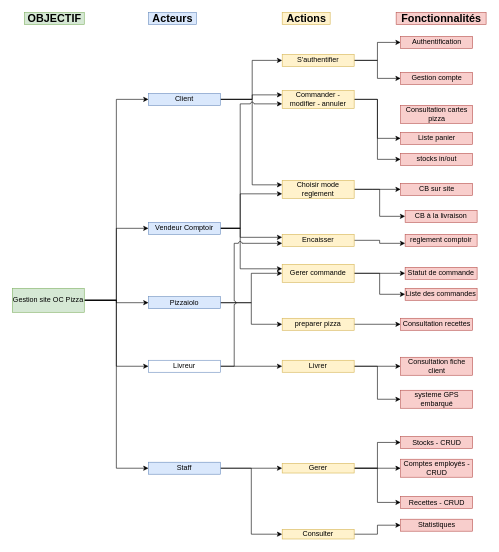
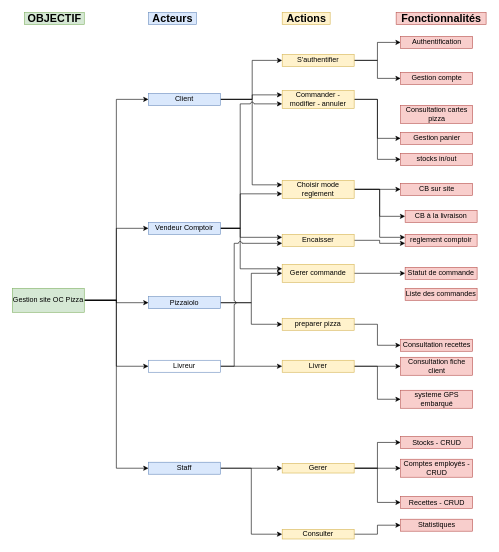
node "Liste panier": label "Liste panier" -> "Gestion panier"
edge "Choisir mode reglement" -> "reglement comptoir": added
edge "Gerer commande" -> "Liste des commandes": removed
node "Consultation recettes": moved (437, 324) -> (437, 345)
